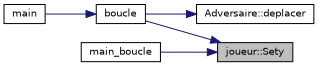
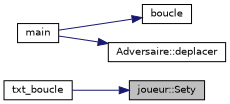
edge "boucle" -> "Adversaire::deplacer": now "main" -> "Adversaire::deplacer"
edge "boucle" -> "joueur::Sety": removed
node "main_boucle": label "main_boucle" -> "txt_boucle"
